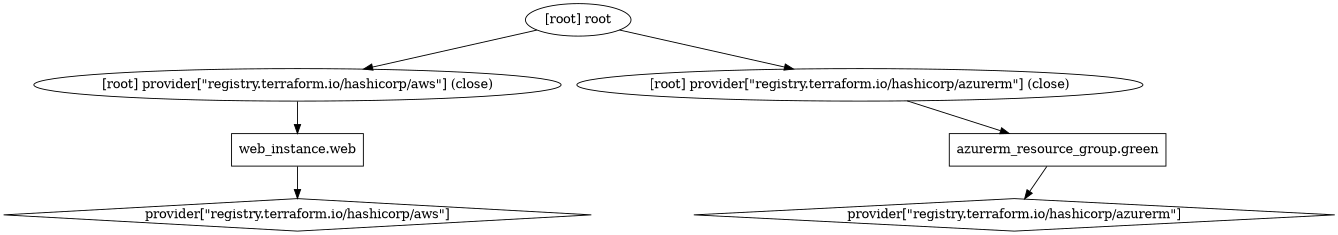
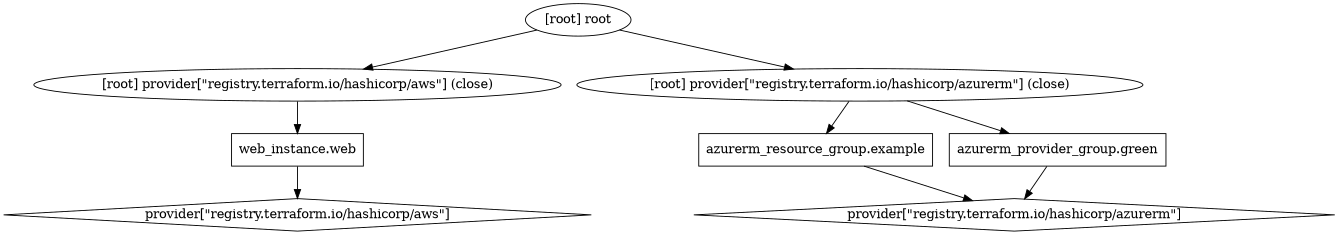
node "azurerm_resource_group.example": added
node "azurerm_resource_group.green": label "azurerm_resource_group.green" -> "azurerm_provider_group.green"
